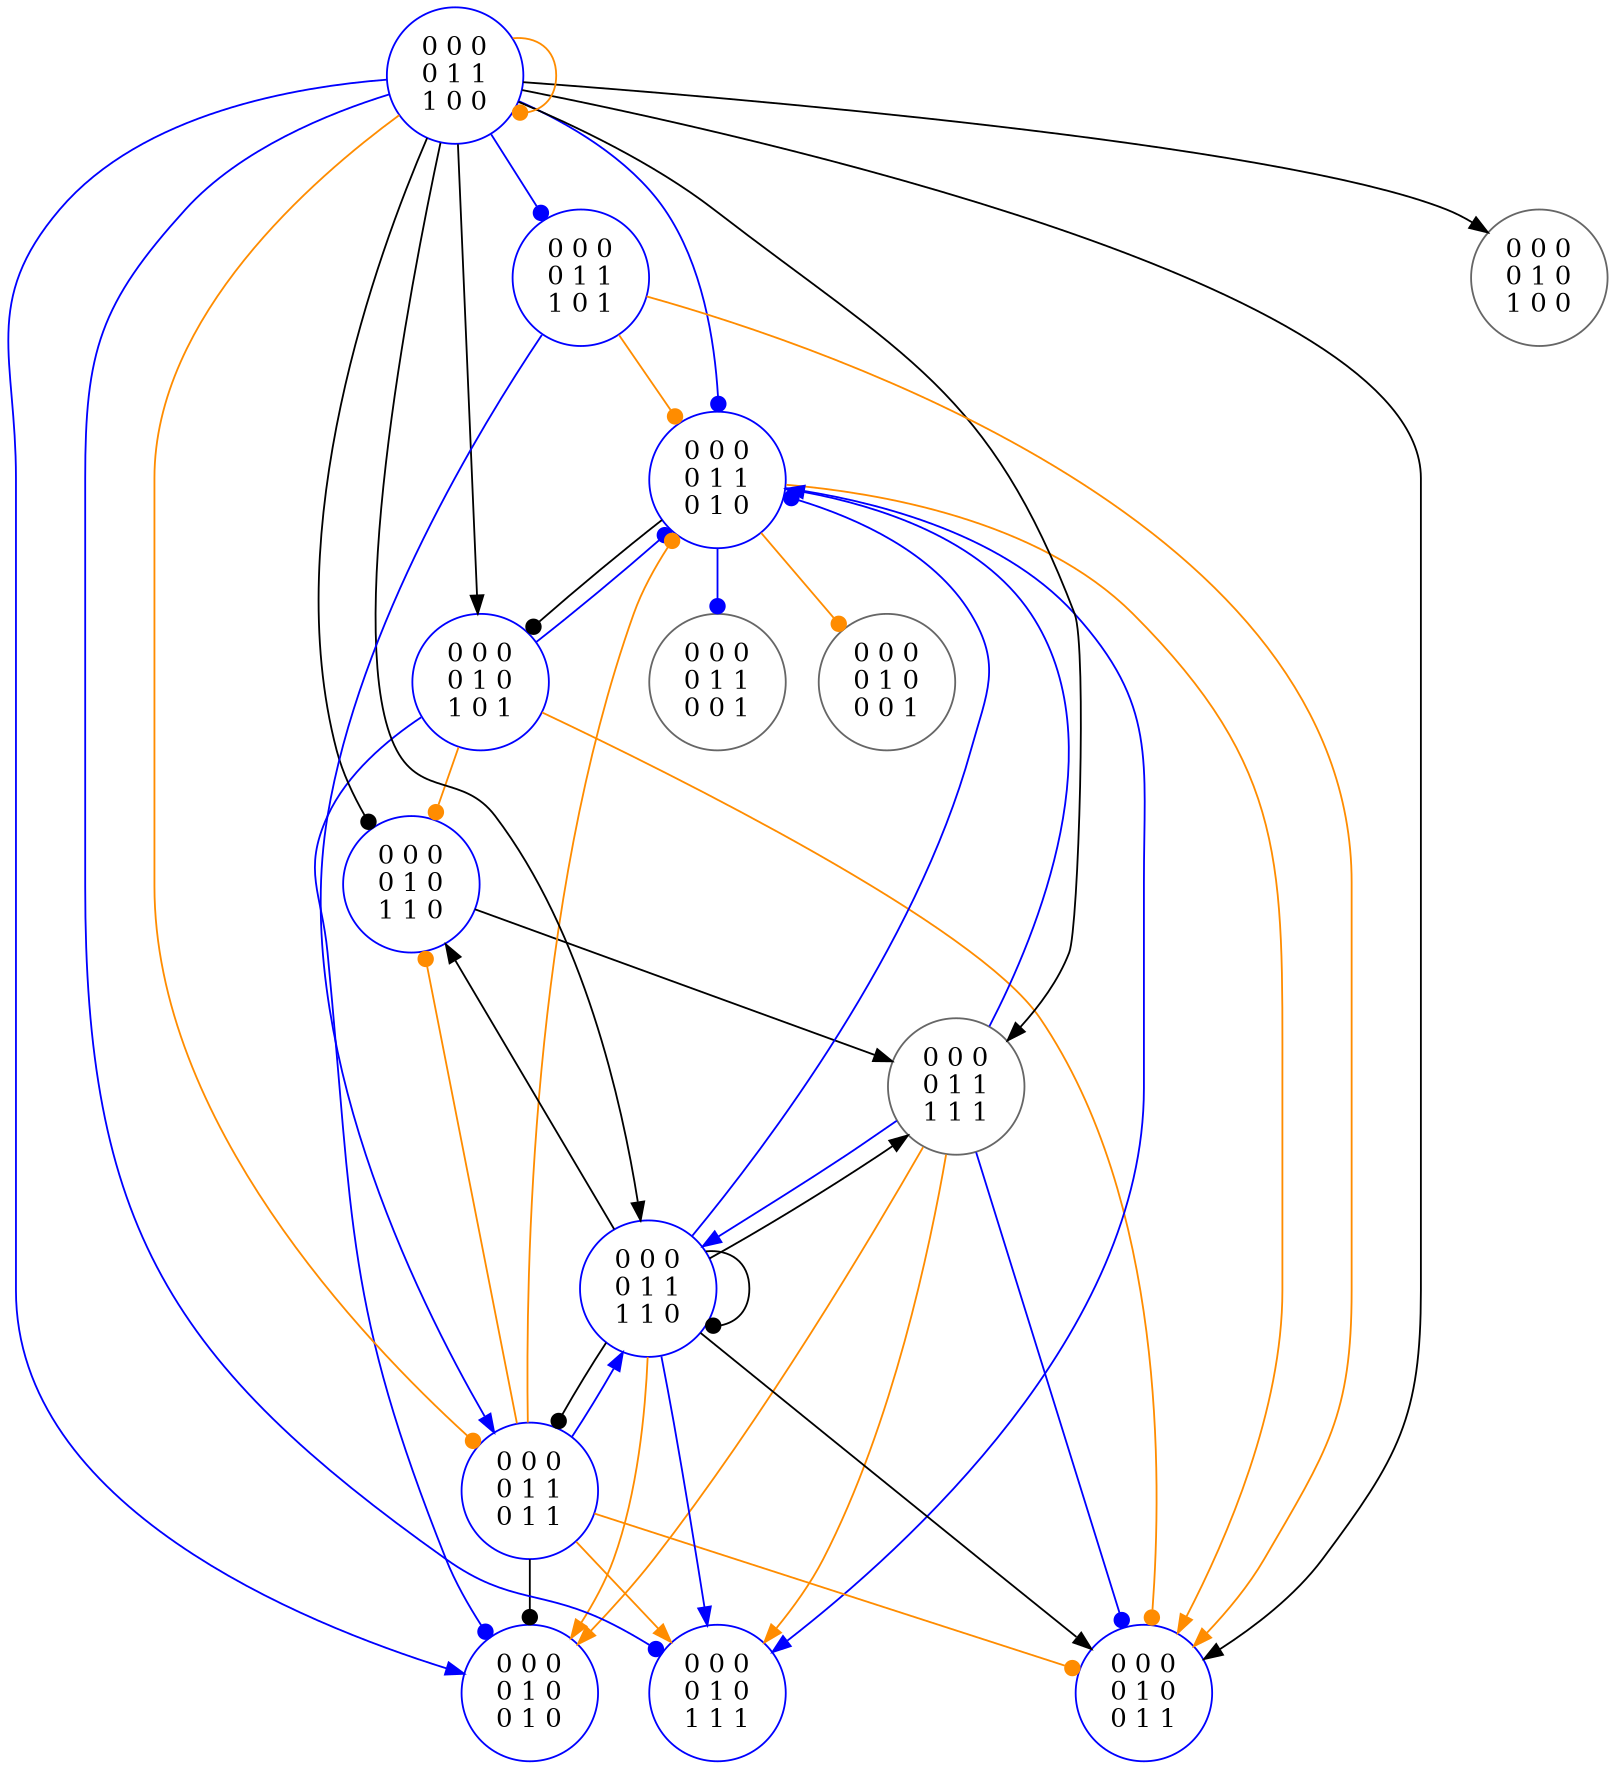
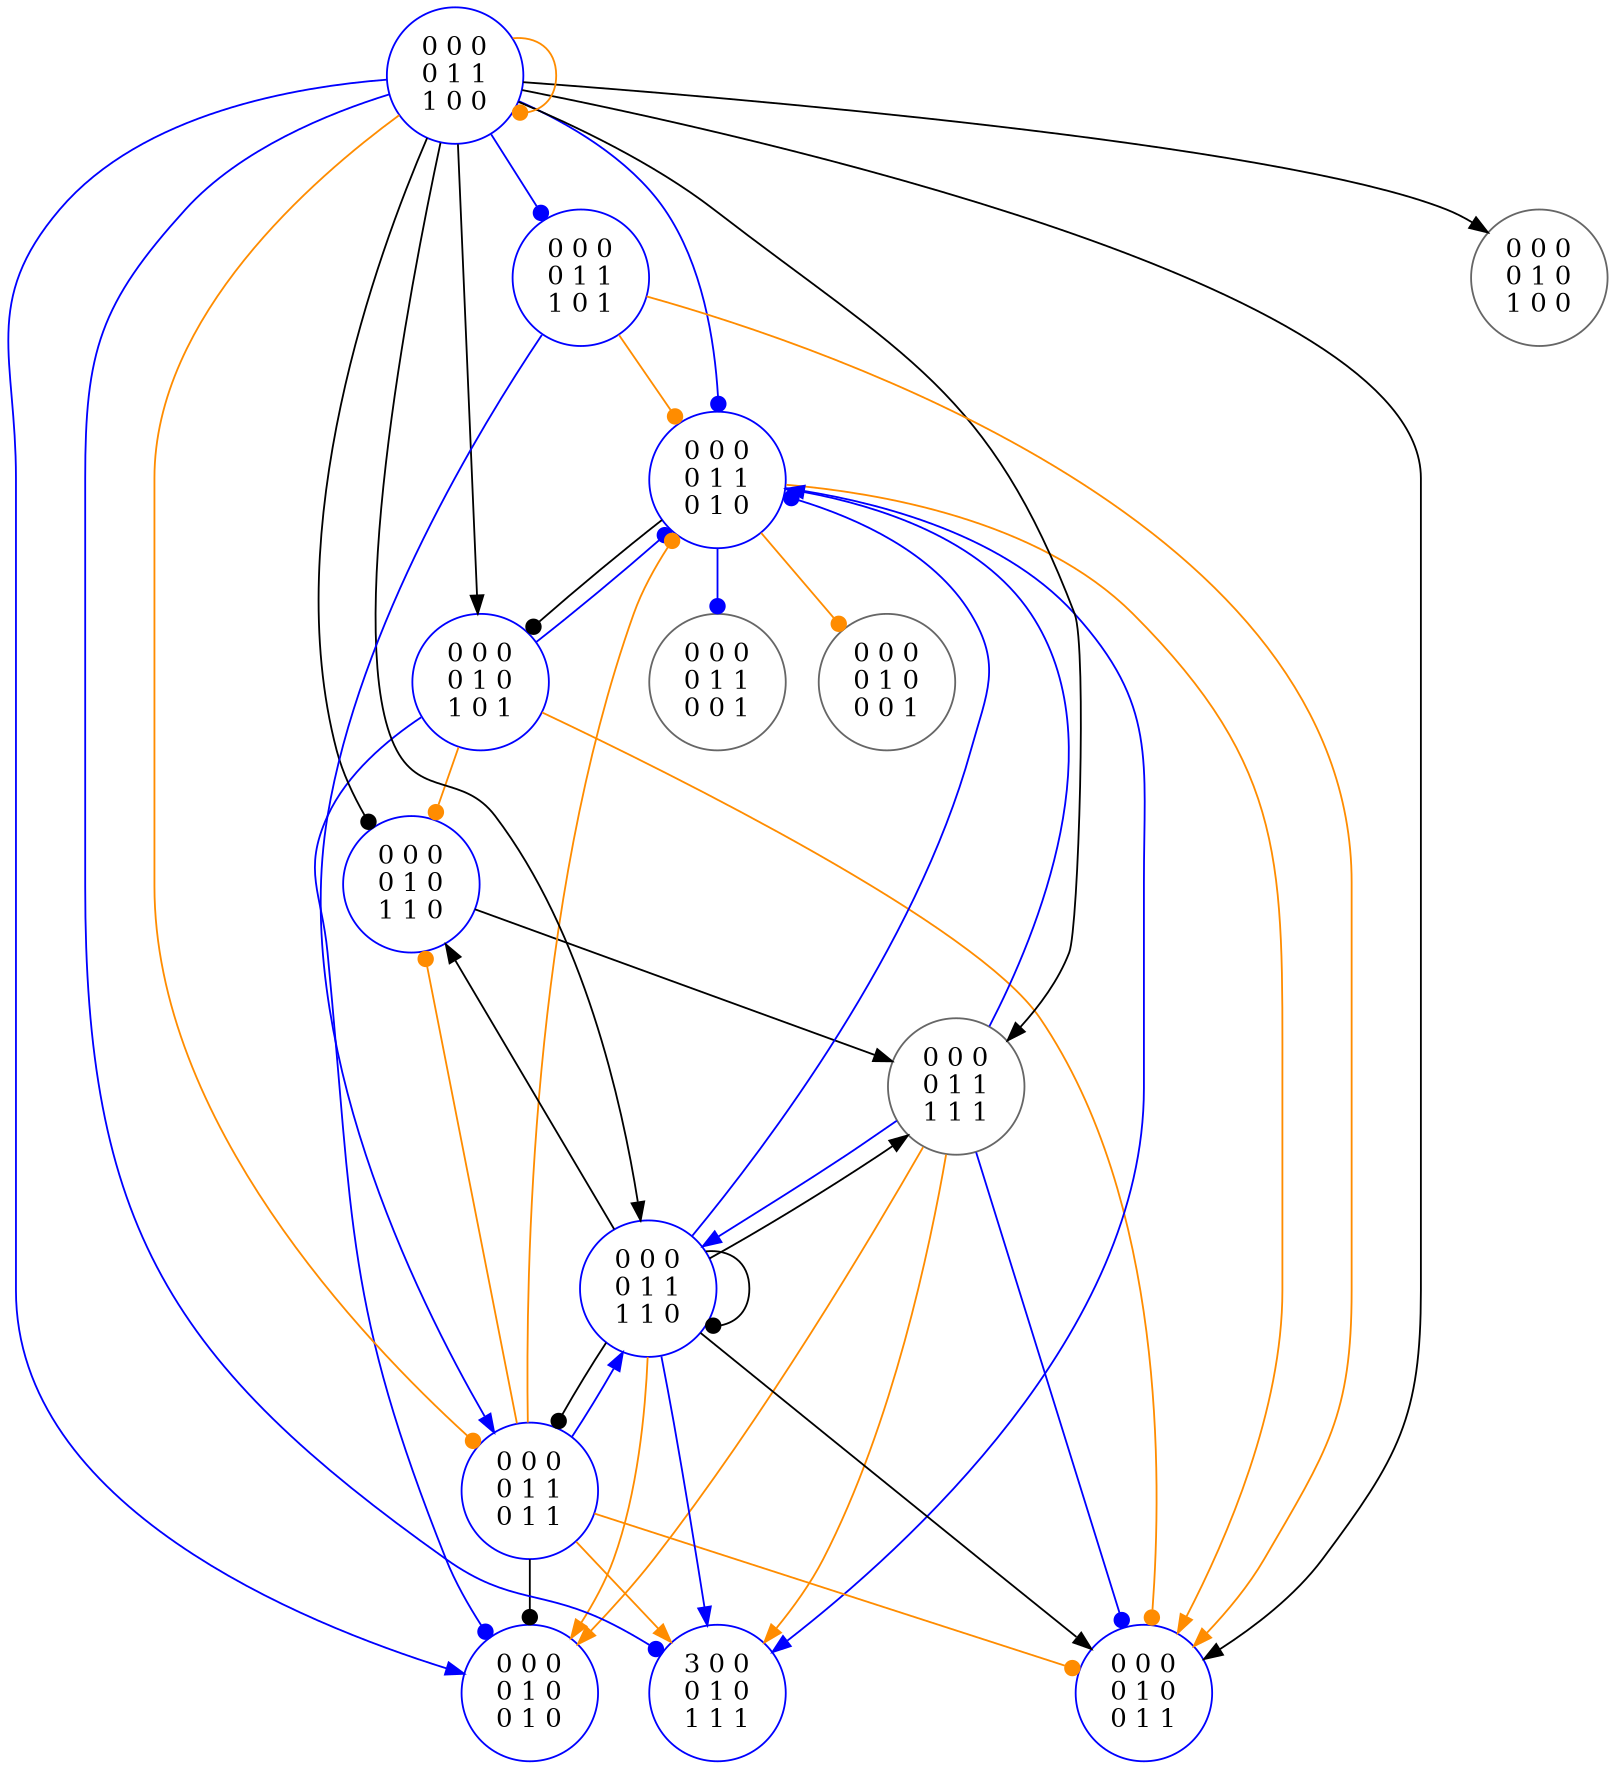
node "0 0 0 0 1 0 1 1 1": label "0 0 0 0 1 0 1 1 1" -> "3 0 0 0 1 0 1 1 1"
